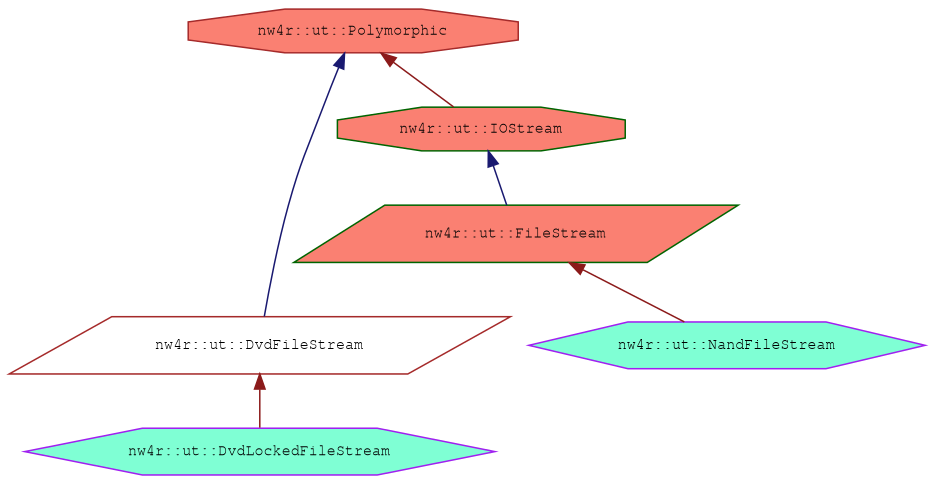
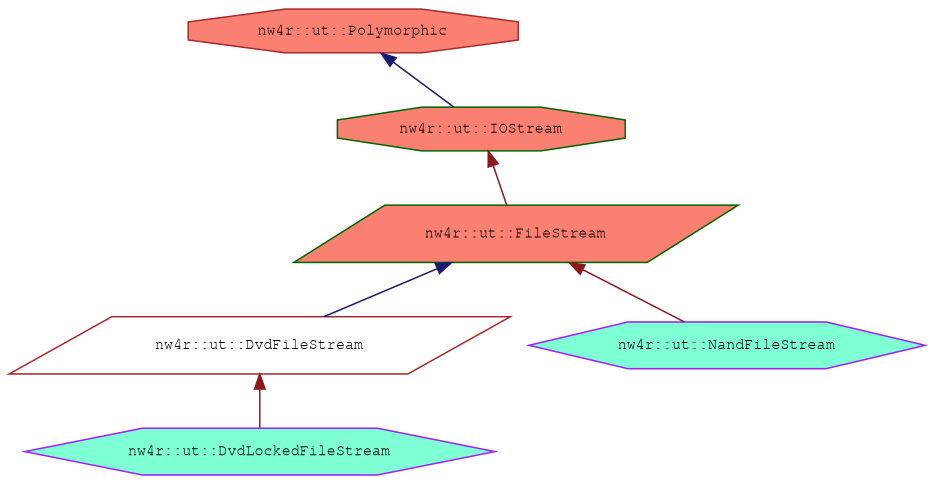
edge "nw4r::ut::IOStream" -> "nw4r::ut::Polymorphic": color firebrick4 -> midnightblue
edge "nw4r::ut::FileStream" -> "nw4r::ut::IOStream": color midnightblue -> firebrick4
edge "nw4r::ut::DvdFileStream" -> "nw4r::ut::Polymorphic": now "nw4r::ut::DvdFileStream" -> "nw4r::ut::FileStream"
